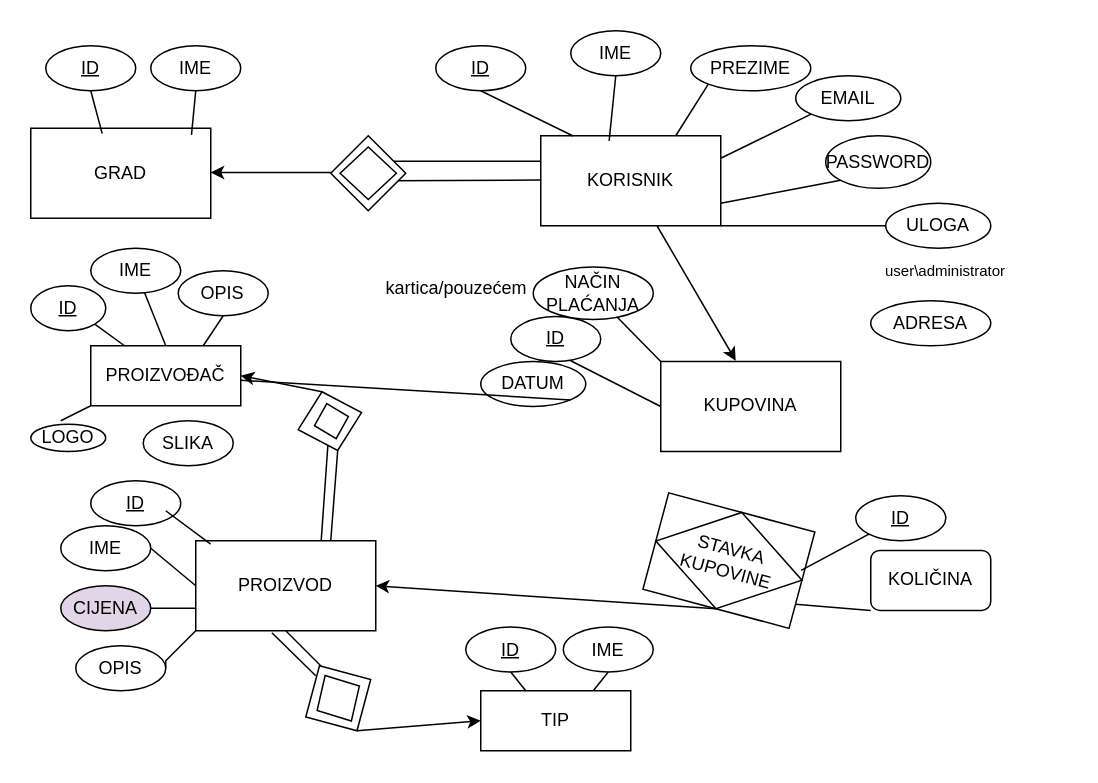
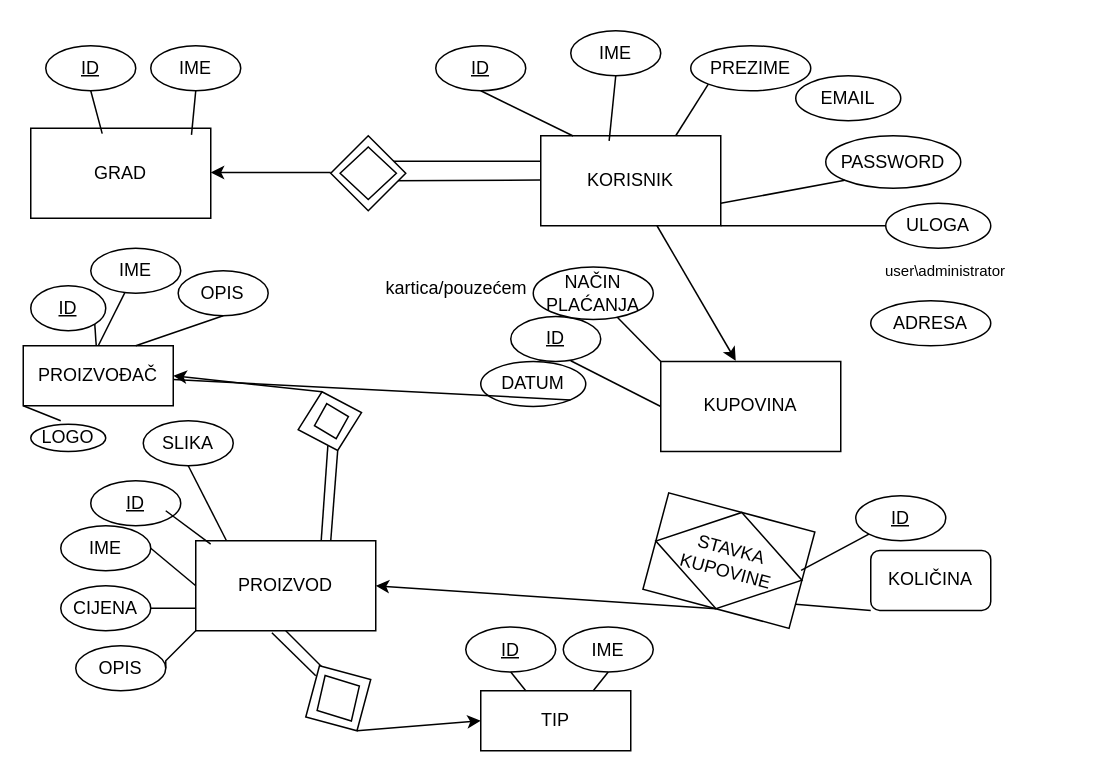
edge "EMAIL" -- "KORISNIK": removed
node "PASSWORD": size 105x53 -> 135x53
node "PROIZVOĐAČ": moved (166, 376) -> (98, 376)
edge "SLIKA" -- "PROIZVOD": added
node "CIJENA": fillcolor #e1d5e7 -> #ffffff
